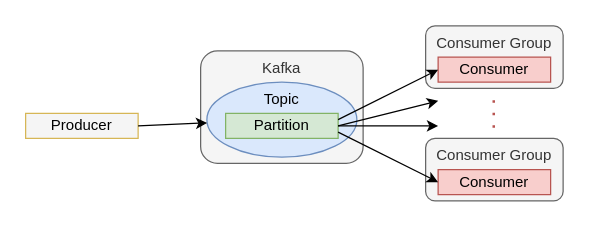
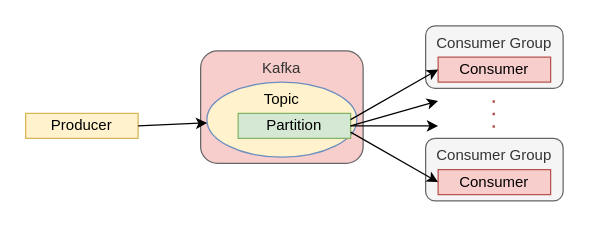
node "Kafka": fillcolor #f5f5f5 -> #f8cecc
node "Topic": fillcolor #dae8fc -> #fff2cc
node "Producer": fillcolor #f5f5f5 -> #fff2cc
node "Partition": moved (282, 126) -> (294, 126)
